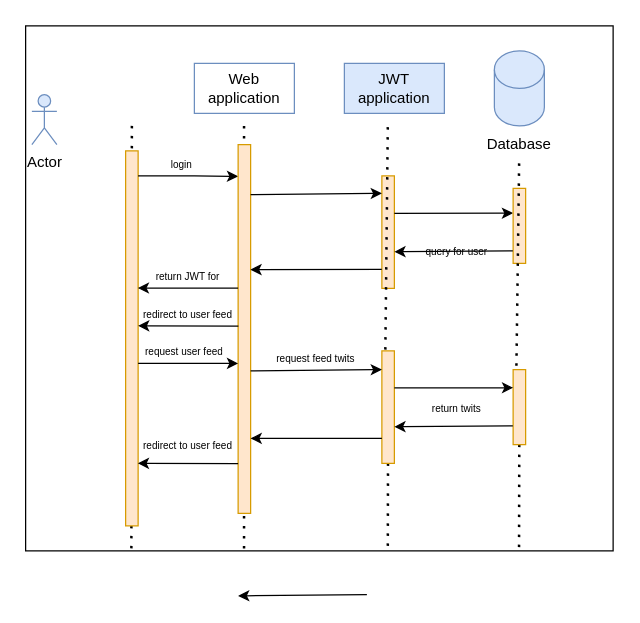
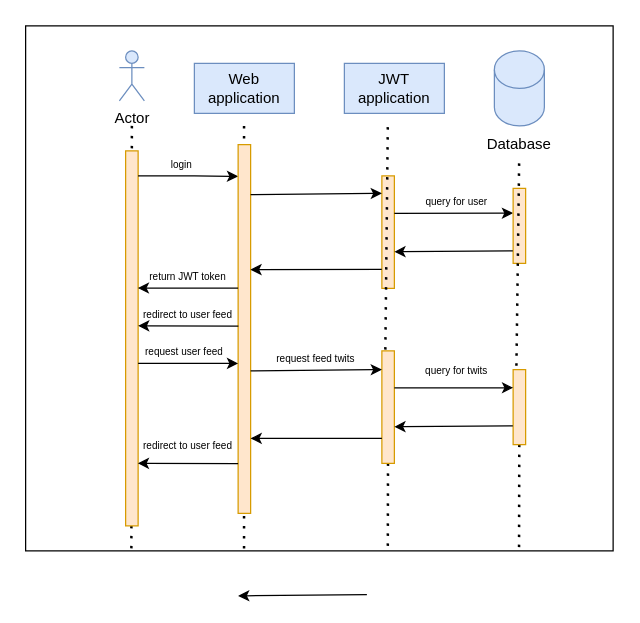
node "Web application": fillcolor #ffffff -> #dae8fc
node "Actor": moved (44, 119) -> (132, 76)
node "query for user": moved (457, 251) -> (457, 201)
node "return JWT for": label "return JWT for" -> "return JWT token"
node "query for twits": added
node "return twits": removed
